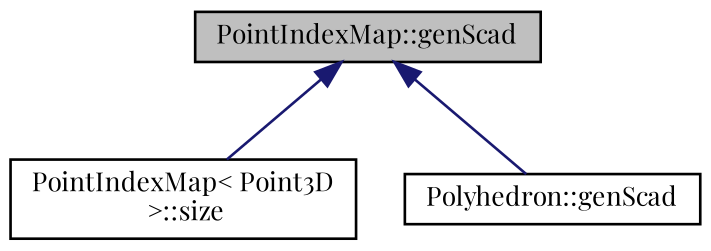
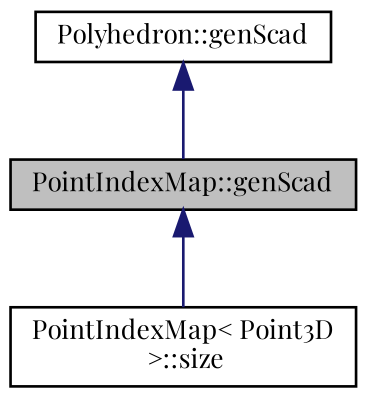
edge "Polyhedron::genScad" -> "PointIndexMap::genScad": reversed
